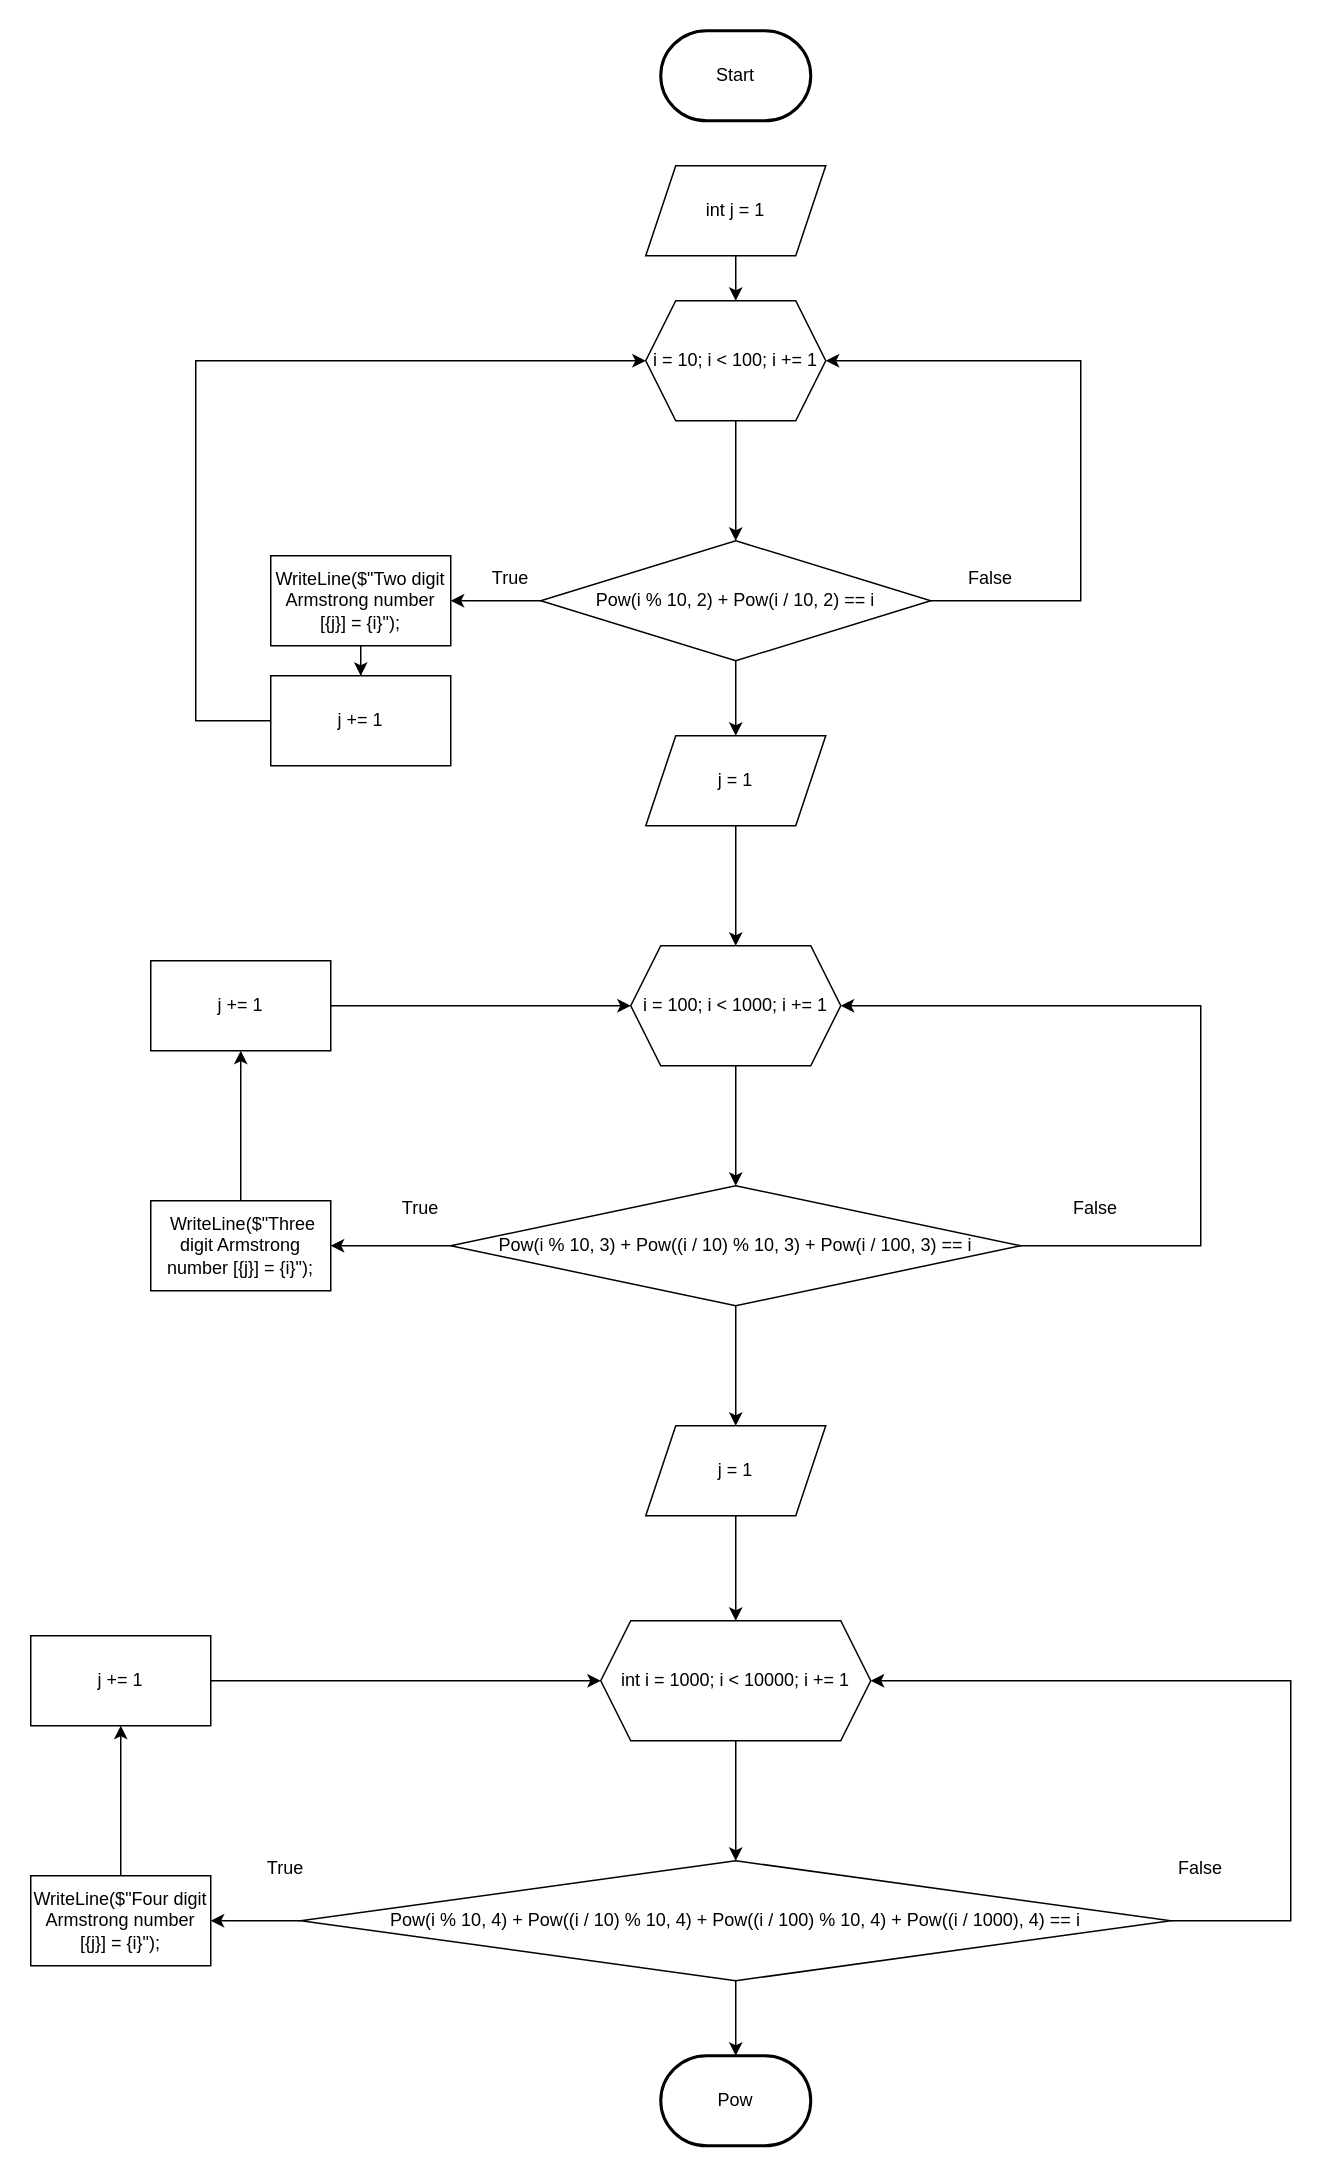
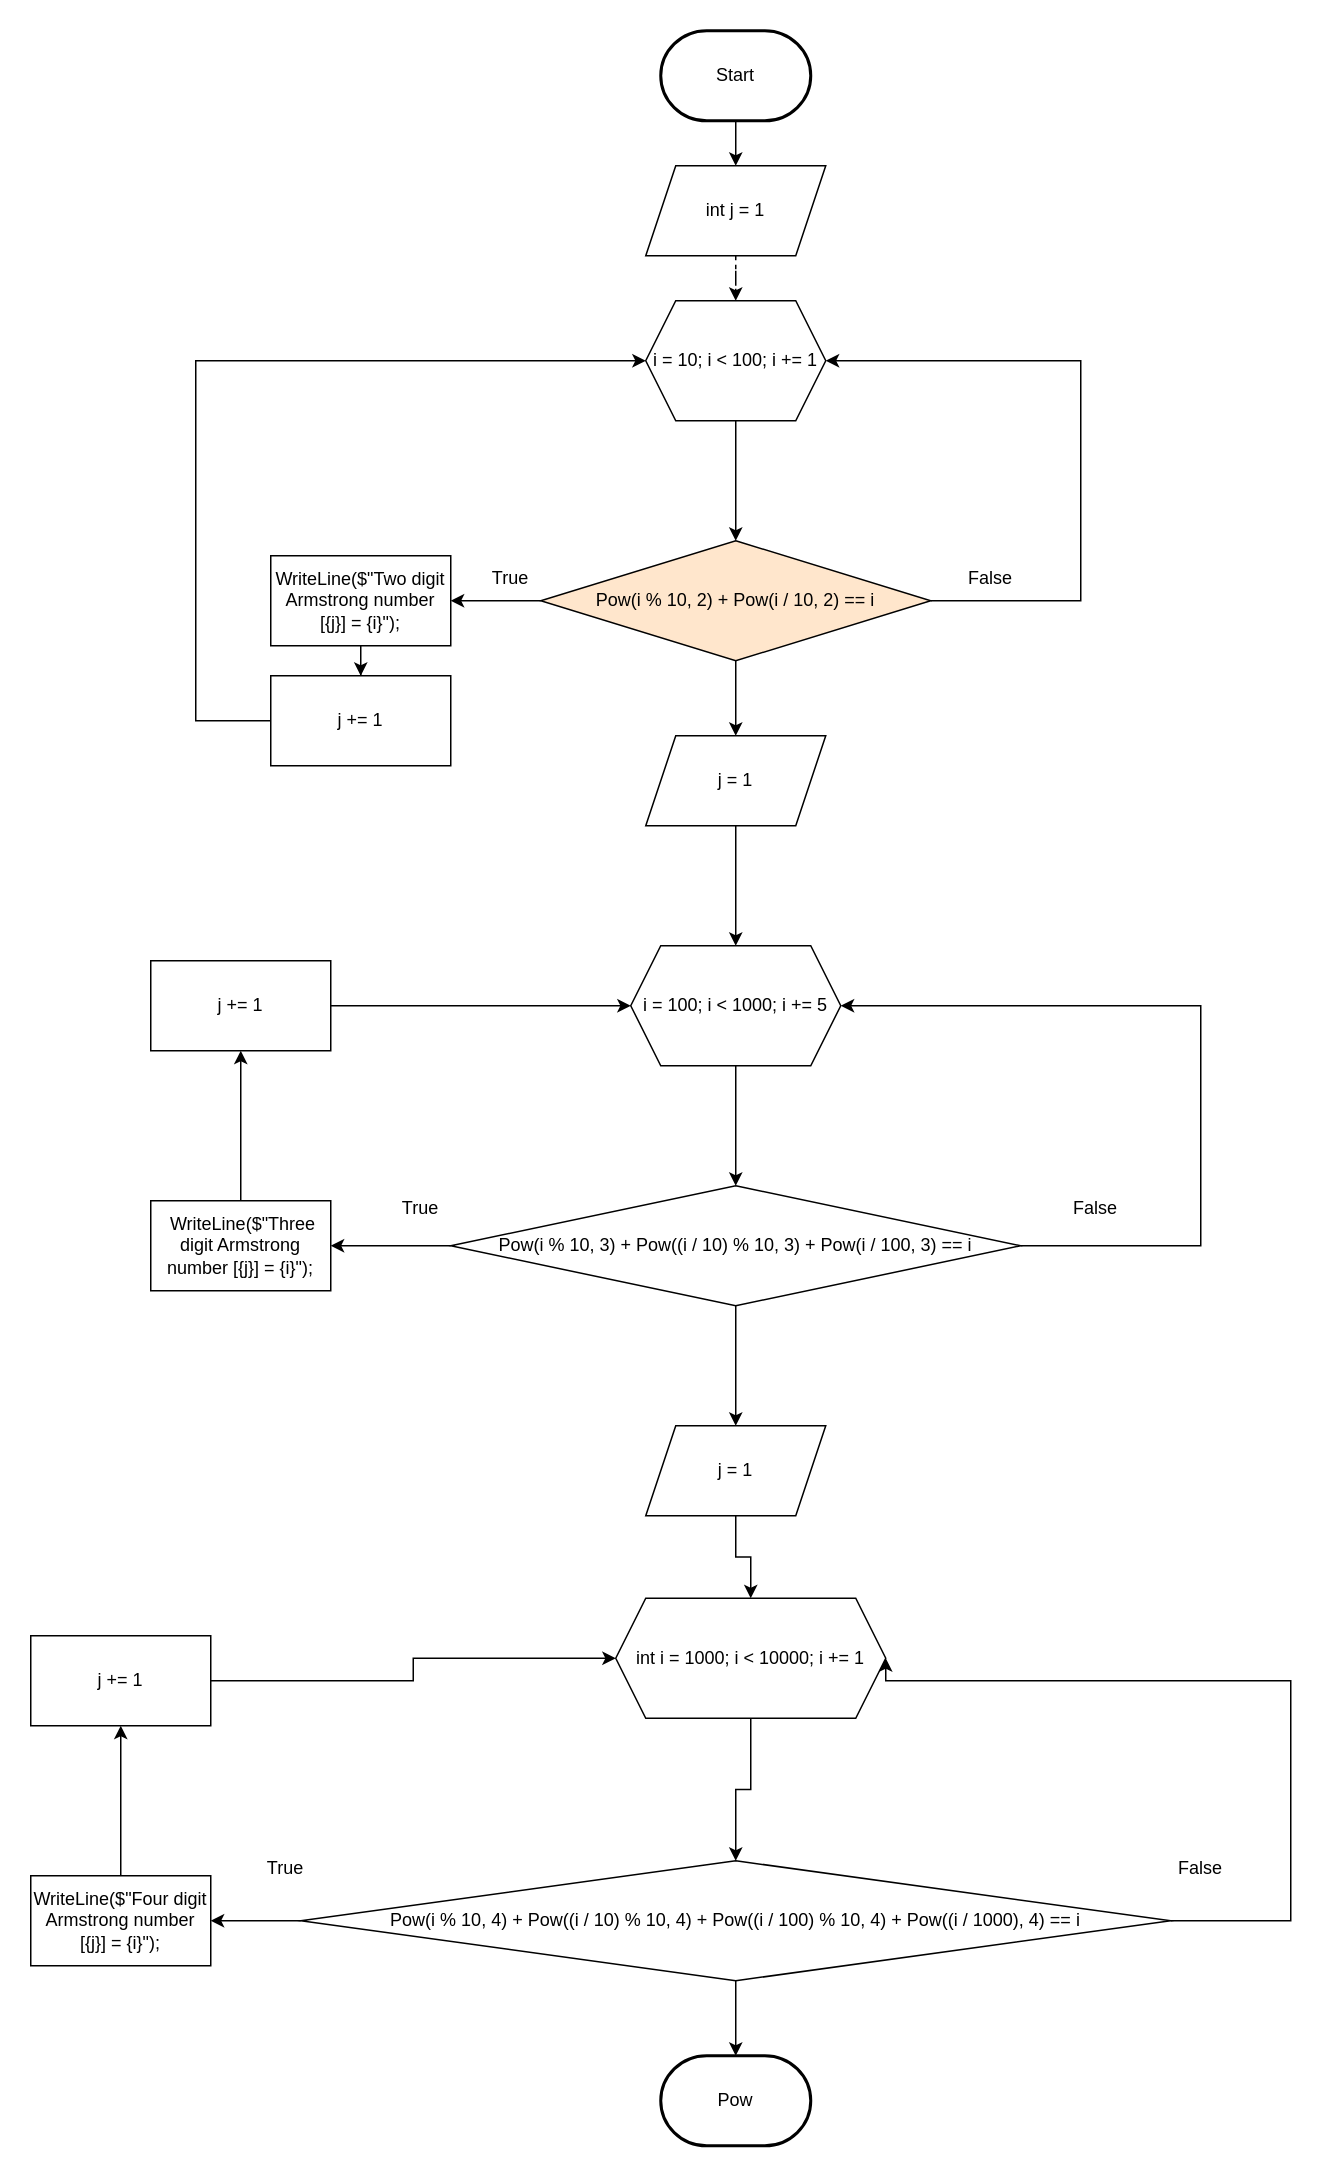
edge "Start" -> "int j = 1": added
edge "int j = 1" -> "i = 10; i < 100; i += 1": style solid -> dashed
node "Pow(i % 10, 2) + Pow(i / 10, 2) == i": fillcolor #ffffff -> #ffe6cc
node "i = 100; i < 1000; i += 1": label "i = 100; i < 1000; i += 1" -> "i = 100; i < 1000; i += 5"
node "int i = 1000; i < 10000; i += 1": moved (736, 1681) -> (751, 1658)
